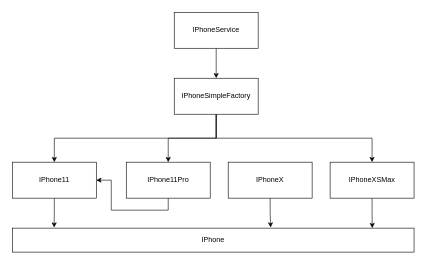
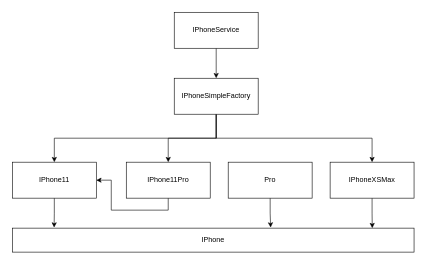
node "IPhoneX": label "IPhoneX" -> "Pro"
